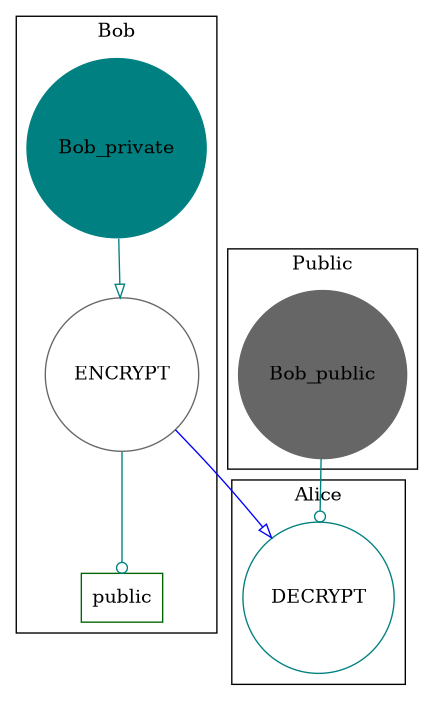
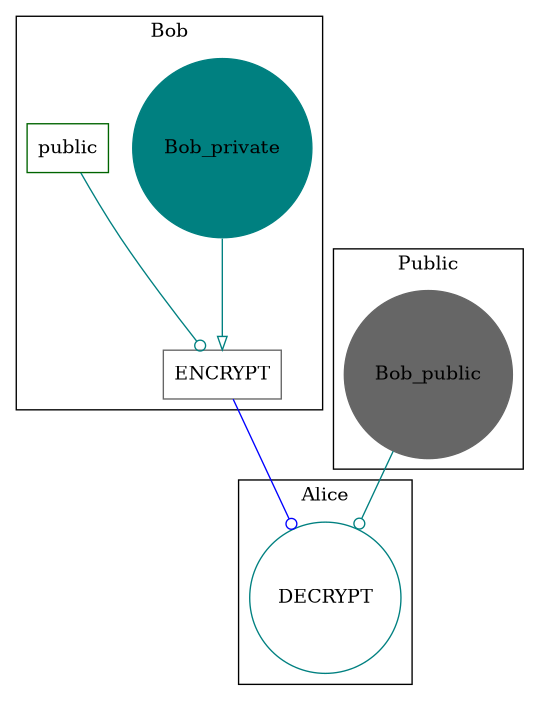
node "ENCRYPT": shape circle -> box
edge "ENCRYPT" -> "DECRYPT": arrowhead onormal -> odot
edge "ENCRYPT" -> "public": reversed
